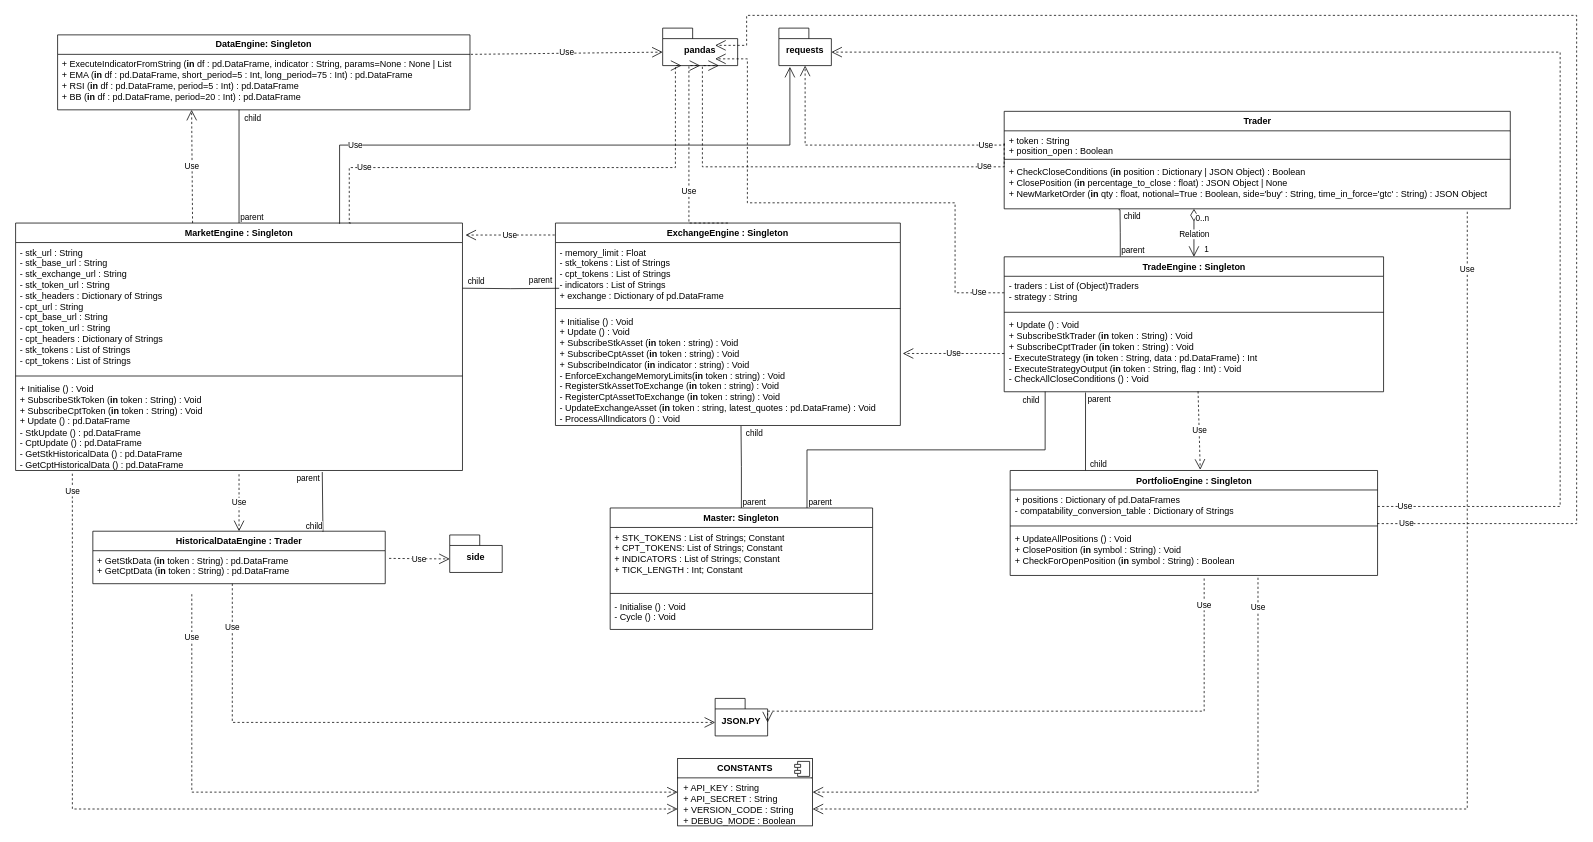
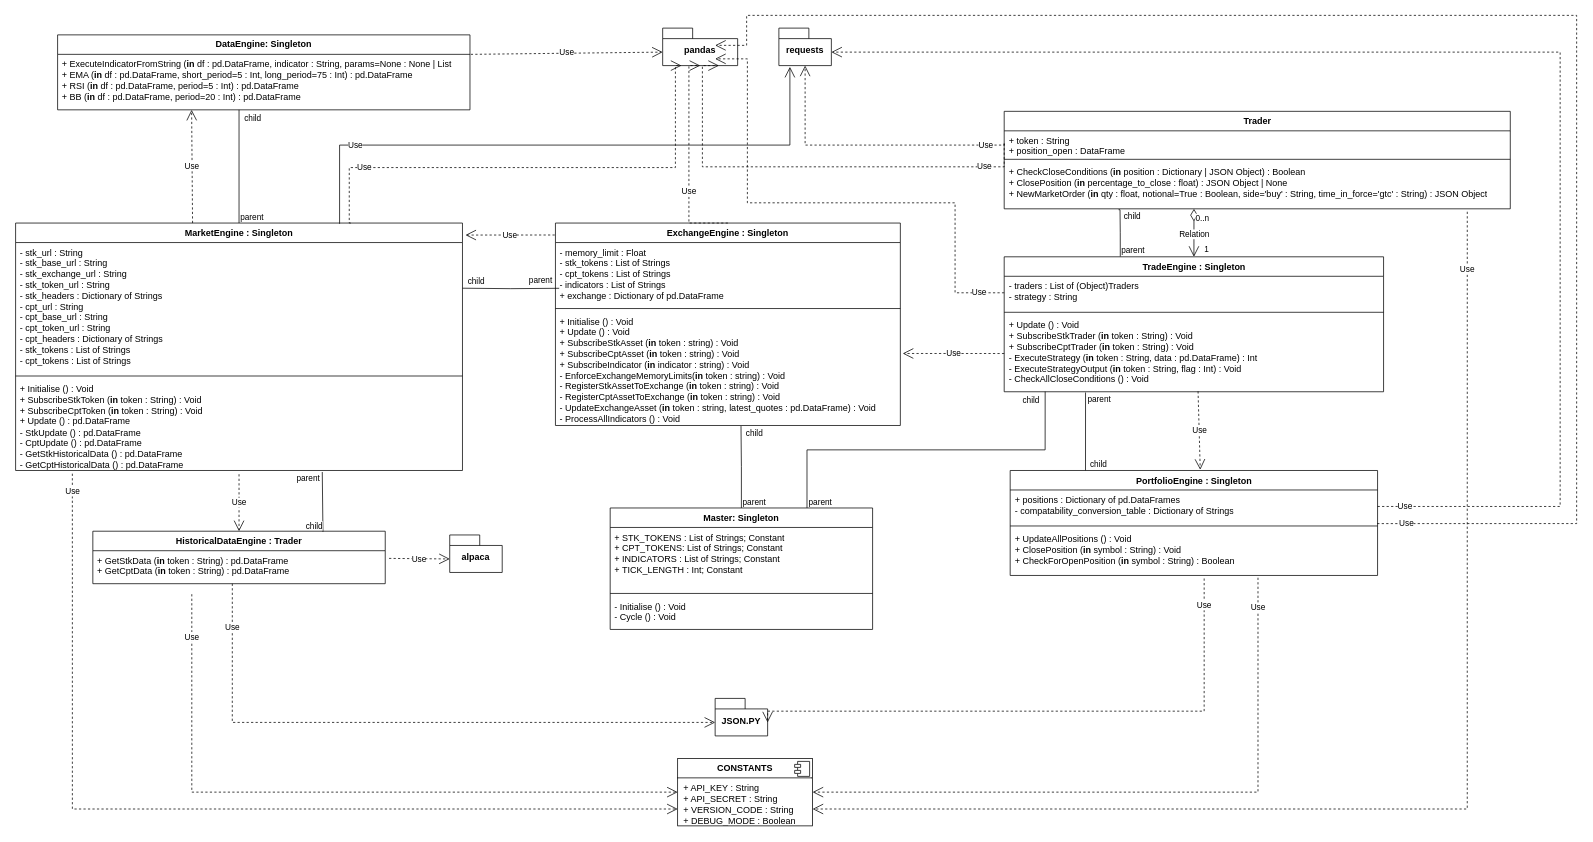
node "+ token : String + position_open : Boolean": label "+ token : String + position_open : Boolean" -> "+ token : String + position_open : DataFrame"
node "side": label "side" -> "alpaca"
